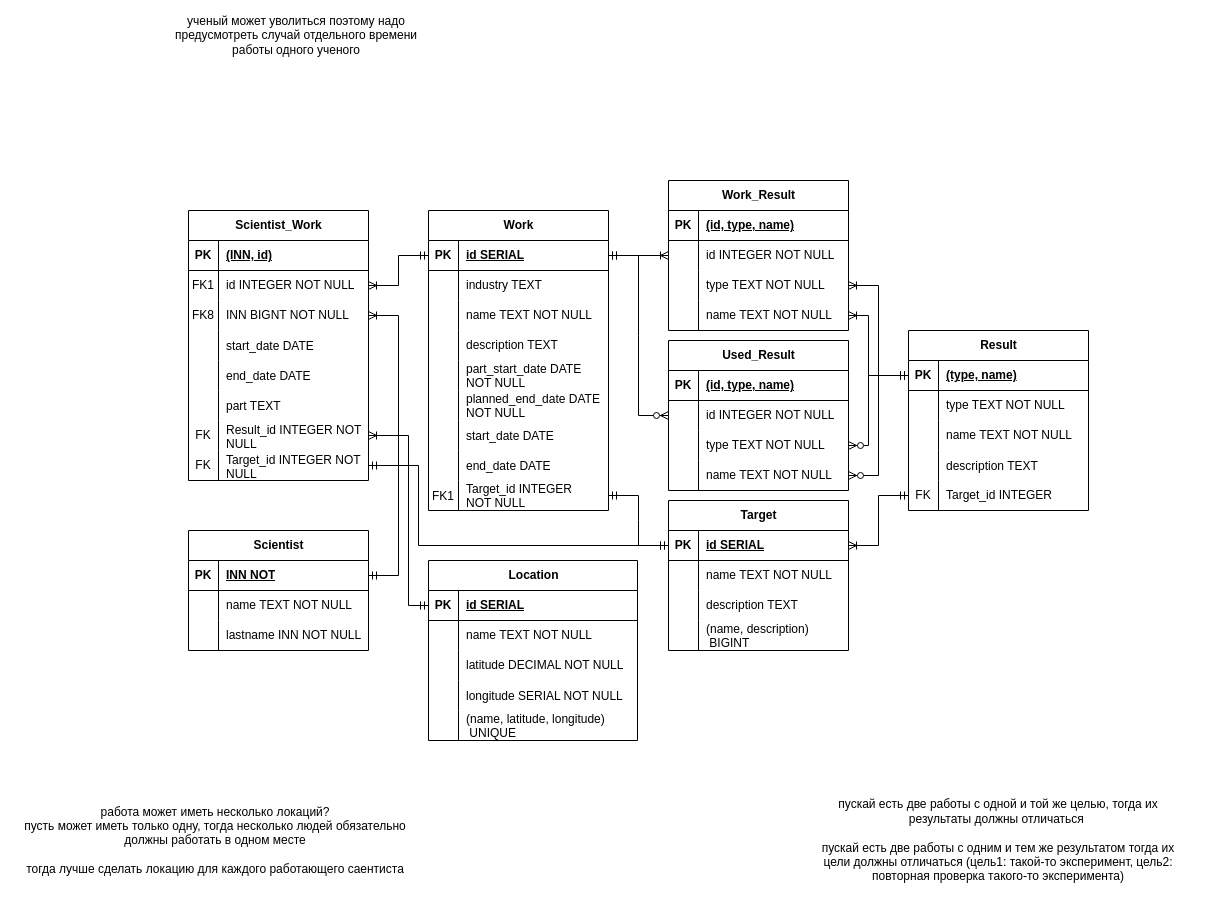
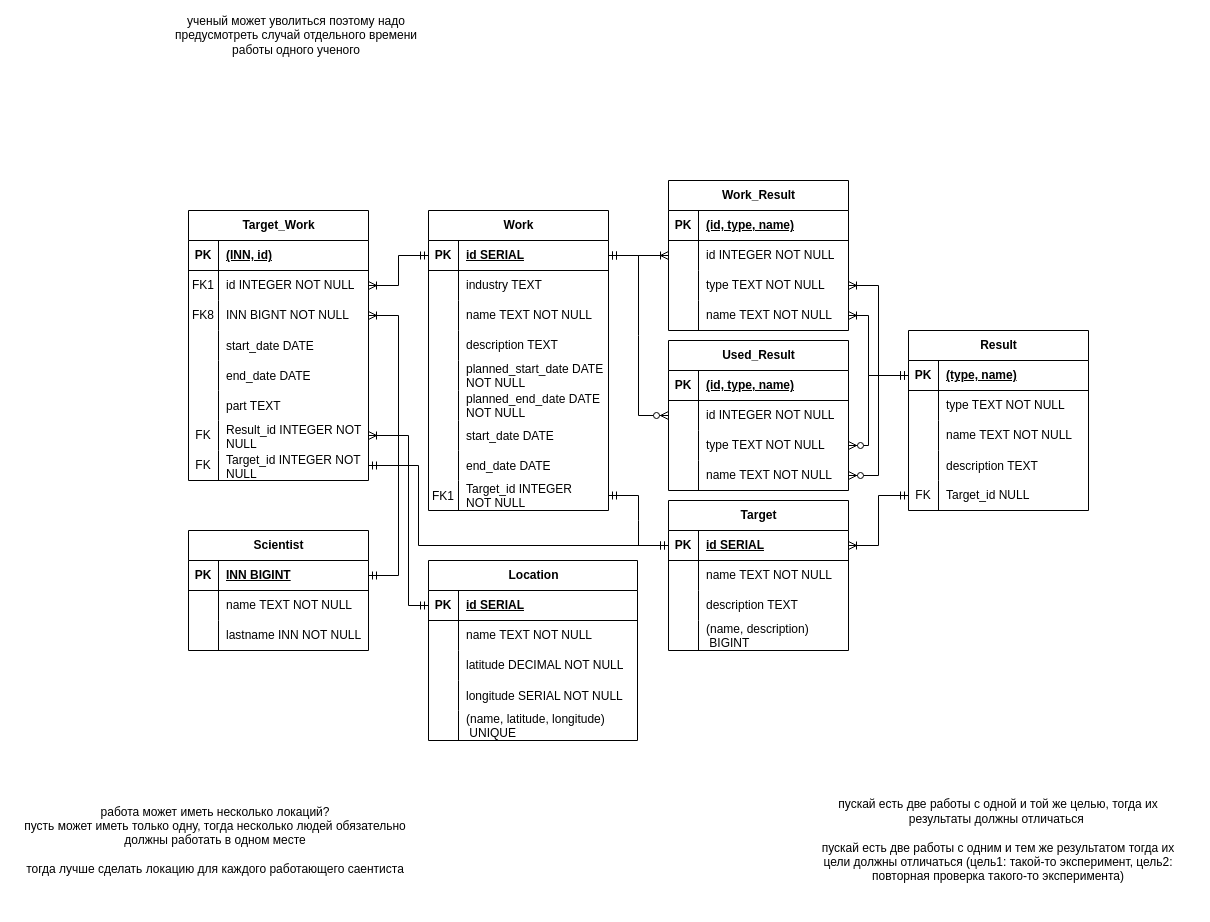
node "Scientist_Work": label "Scientist_Work" -> "Target_Work"
node "part_start_date DATE NOT NULL": label "part_start_date DATE NOT NULL" -> "planned_start_date DATE NOT NULL"
node "Target_id INTEGER": label "Target_id INTEGER" -> "Target_id NULL"
node "INN NOT": label "INN NOT" -> "INN BIGINT"
